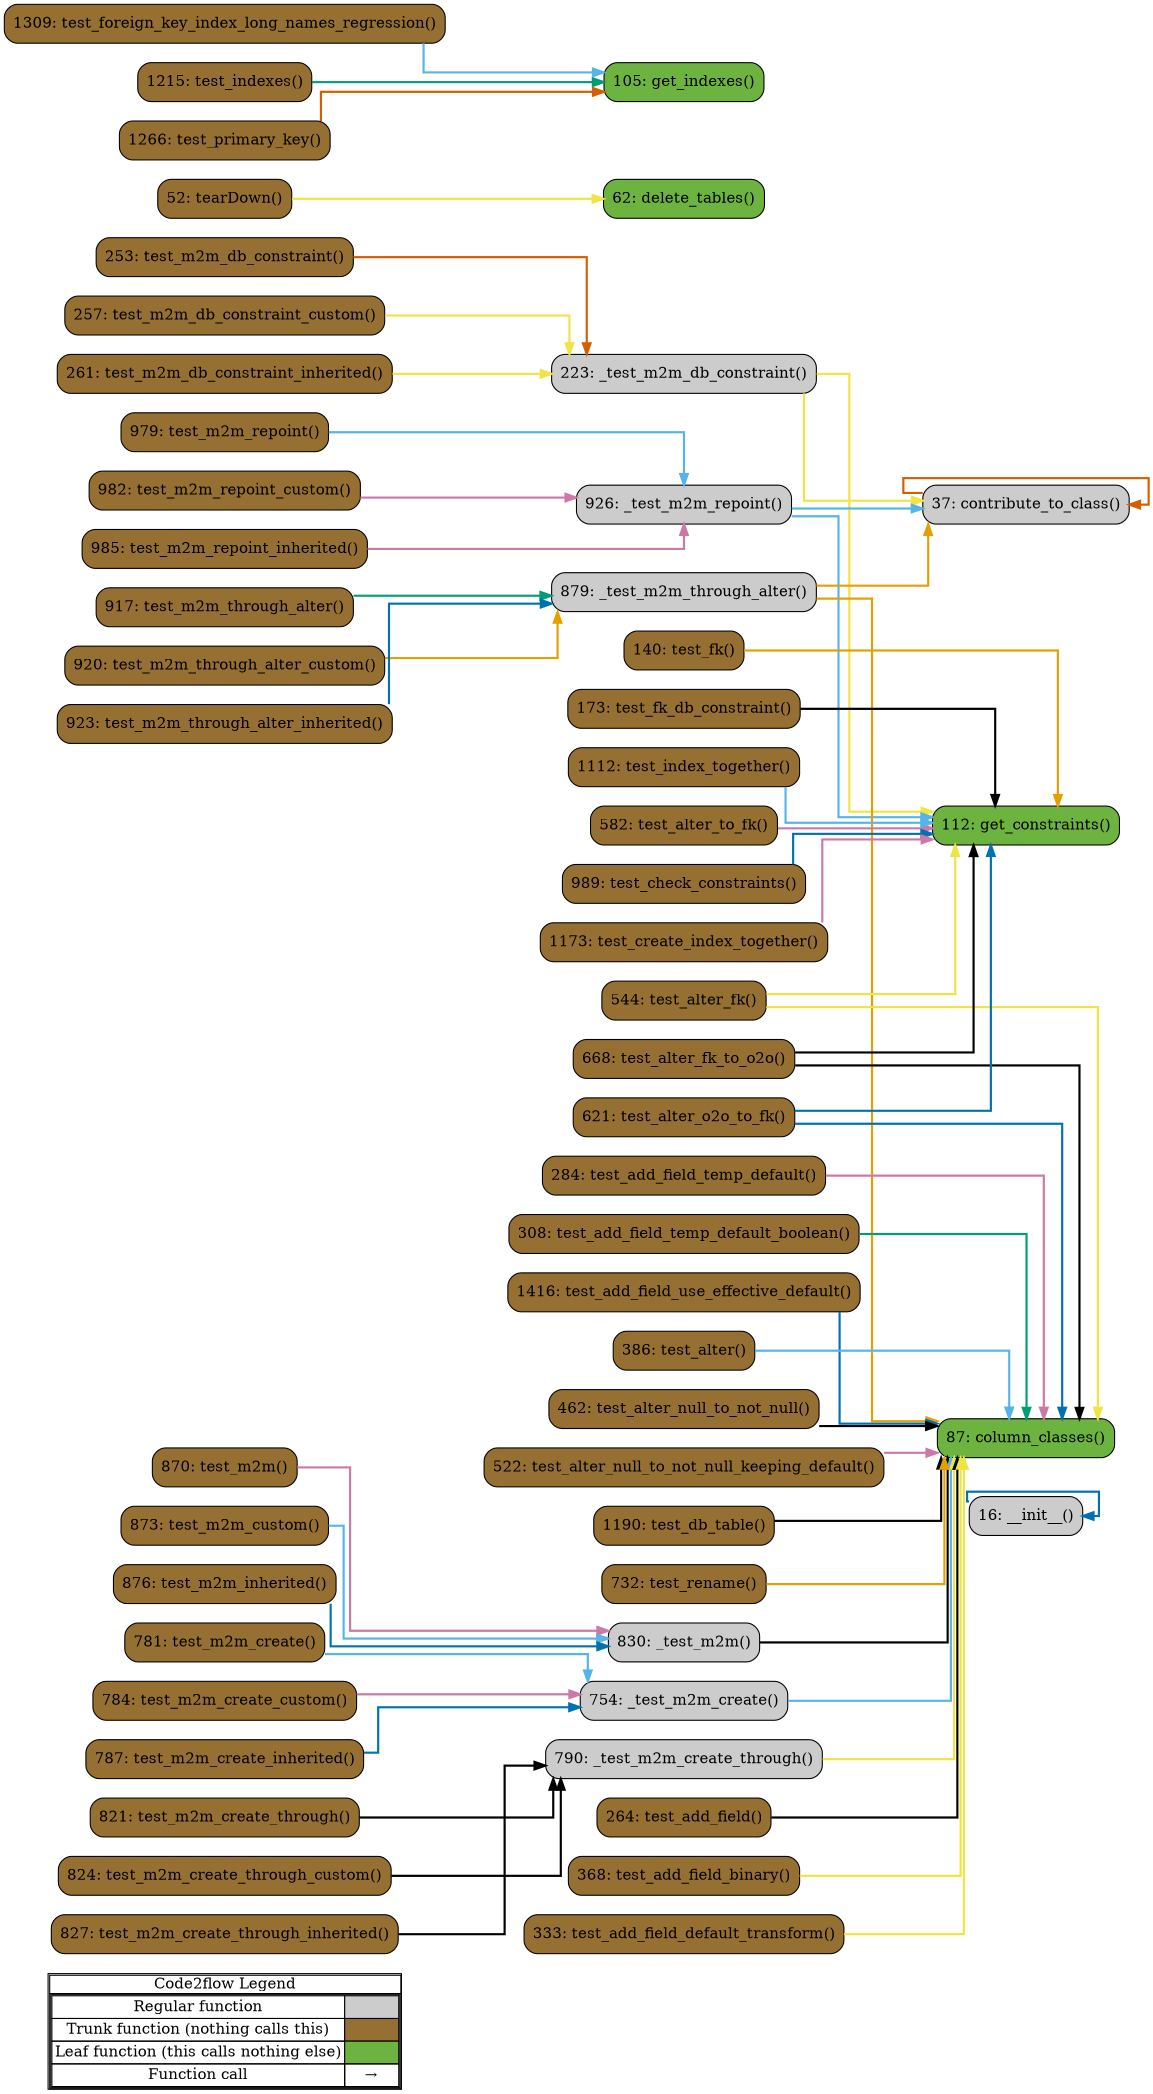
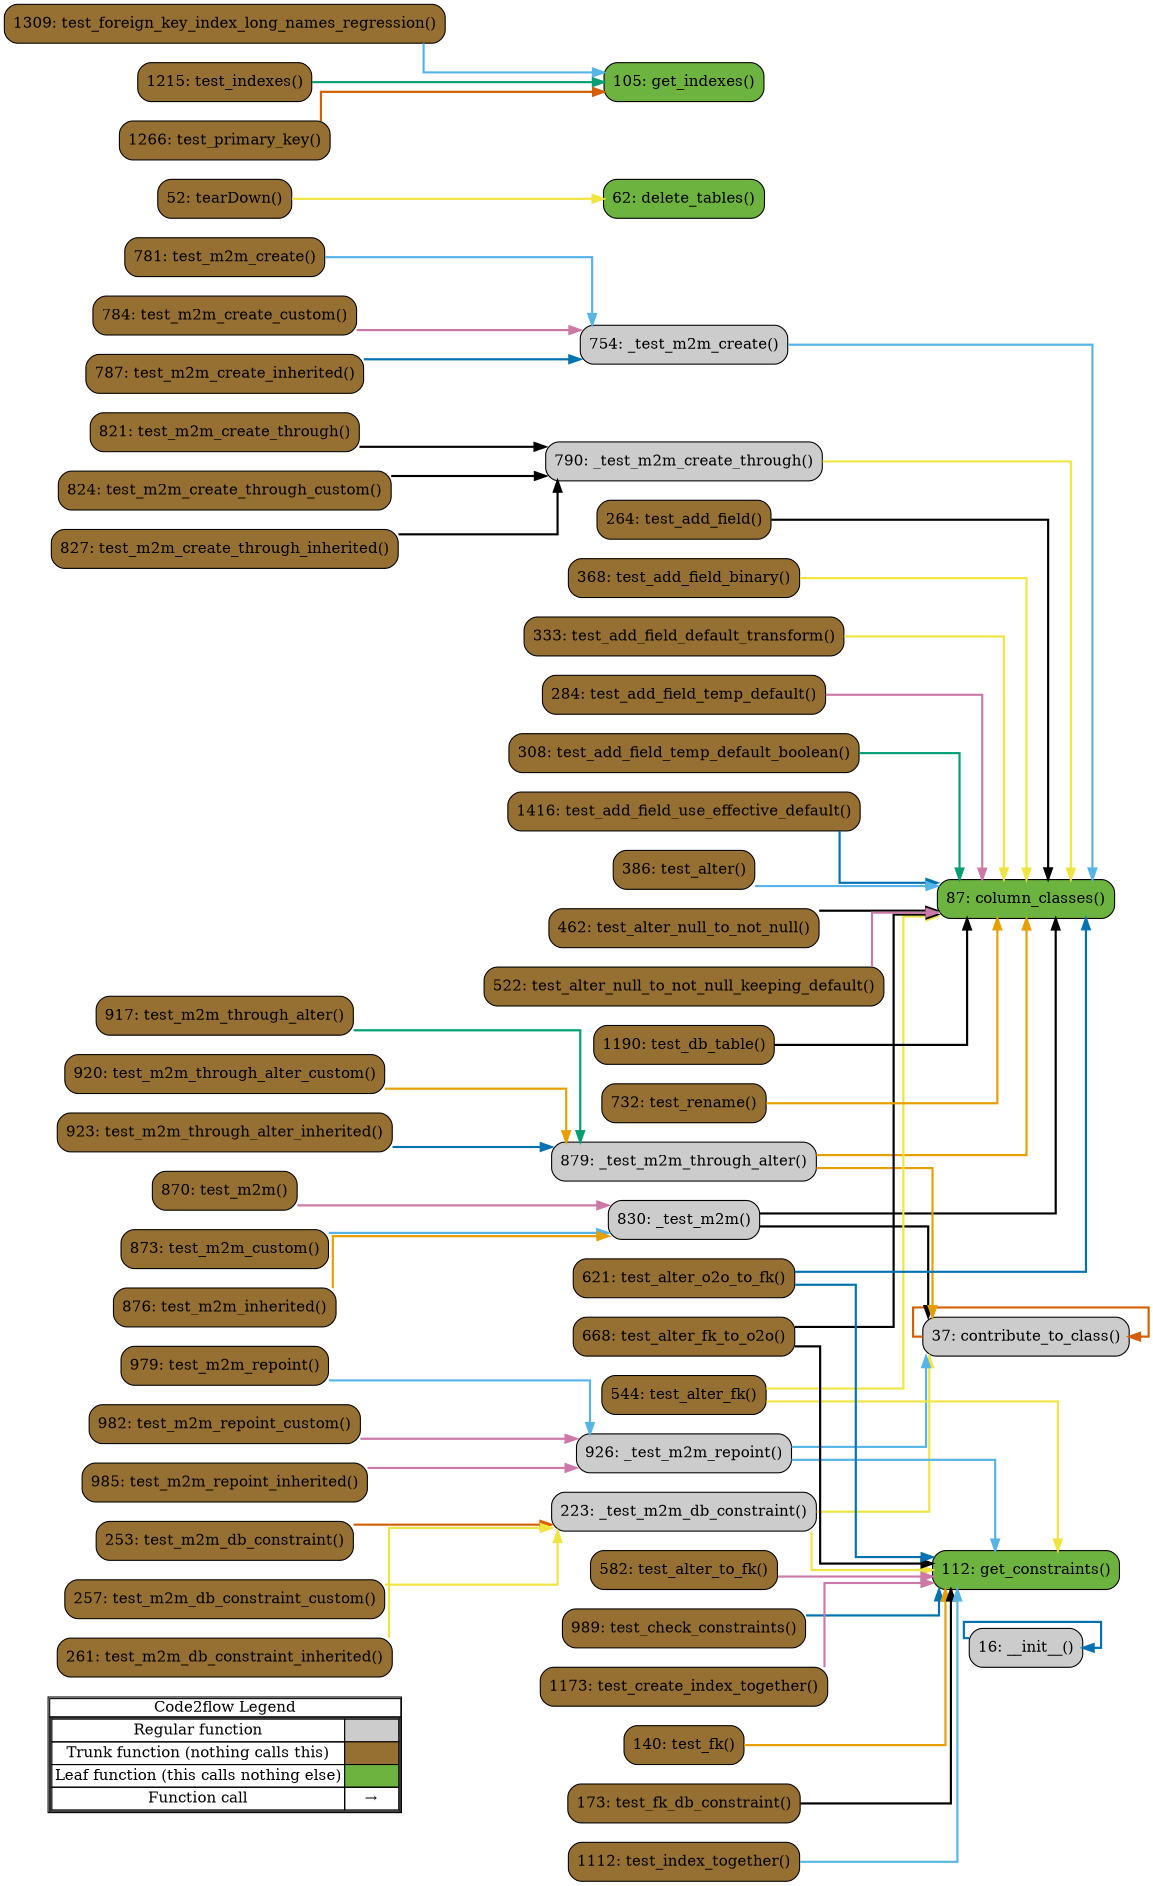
edge "830: _test_m2m()" -> "37: contribute_to_class()": added
edge "876: test_m2m_inherited()" -> "830: _test_m2m()": color #0072b2 -> #e69f00
